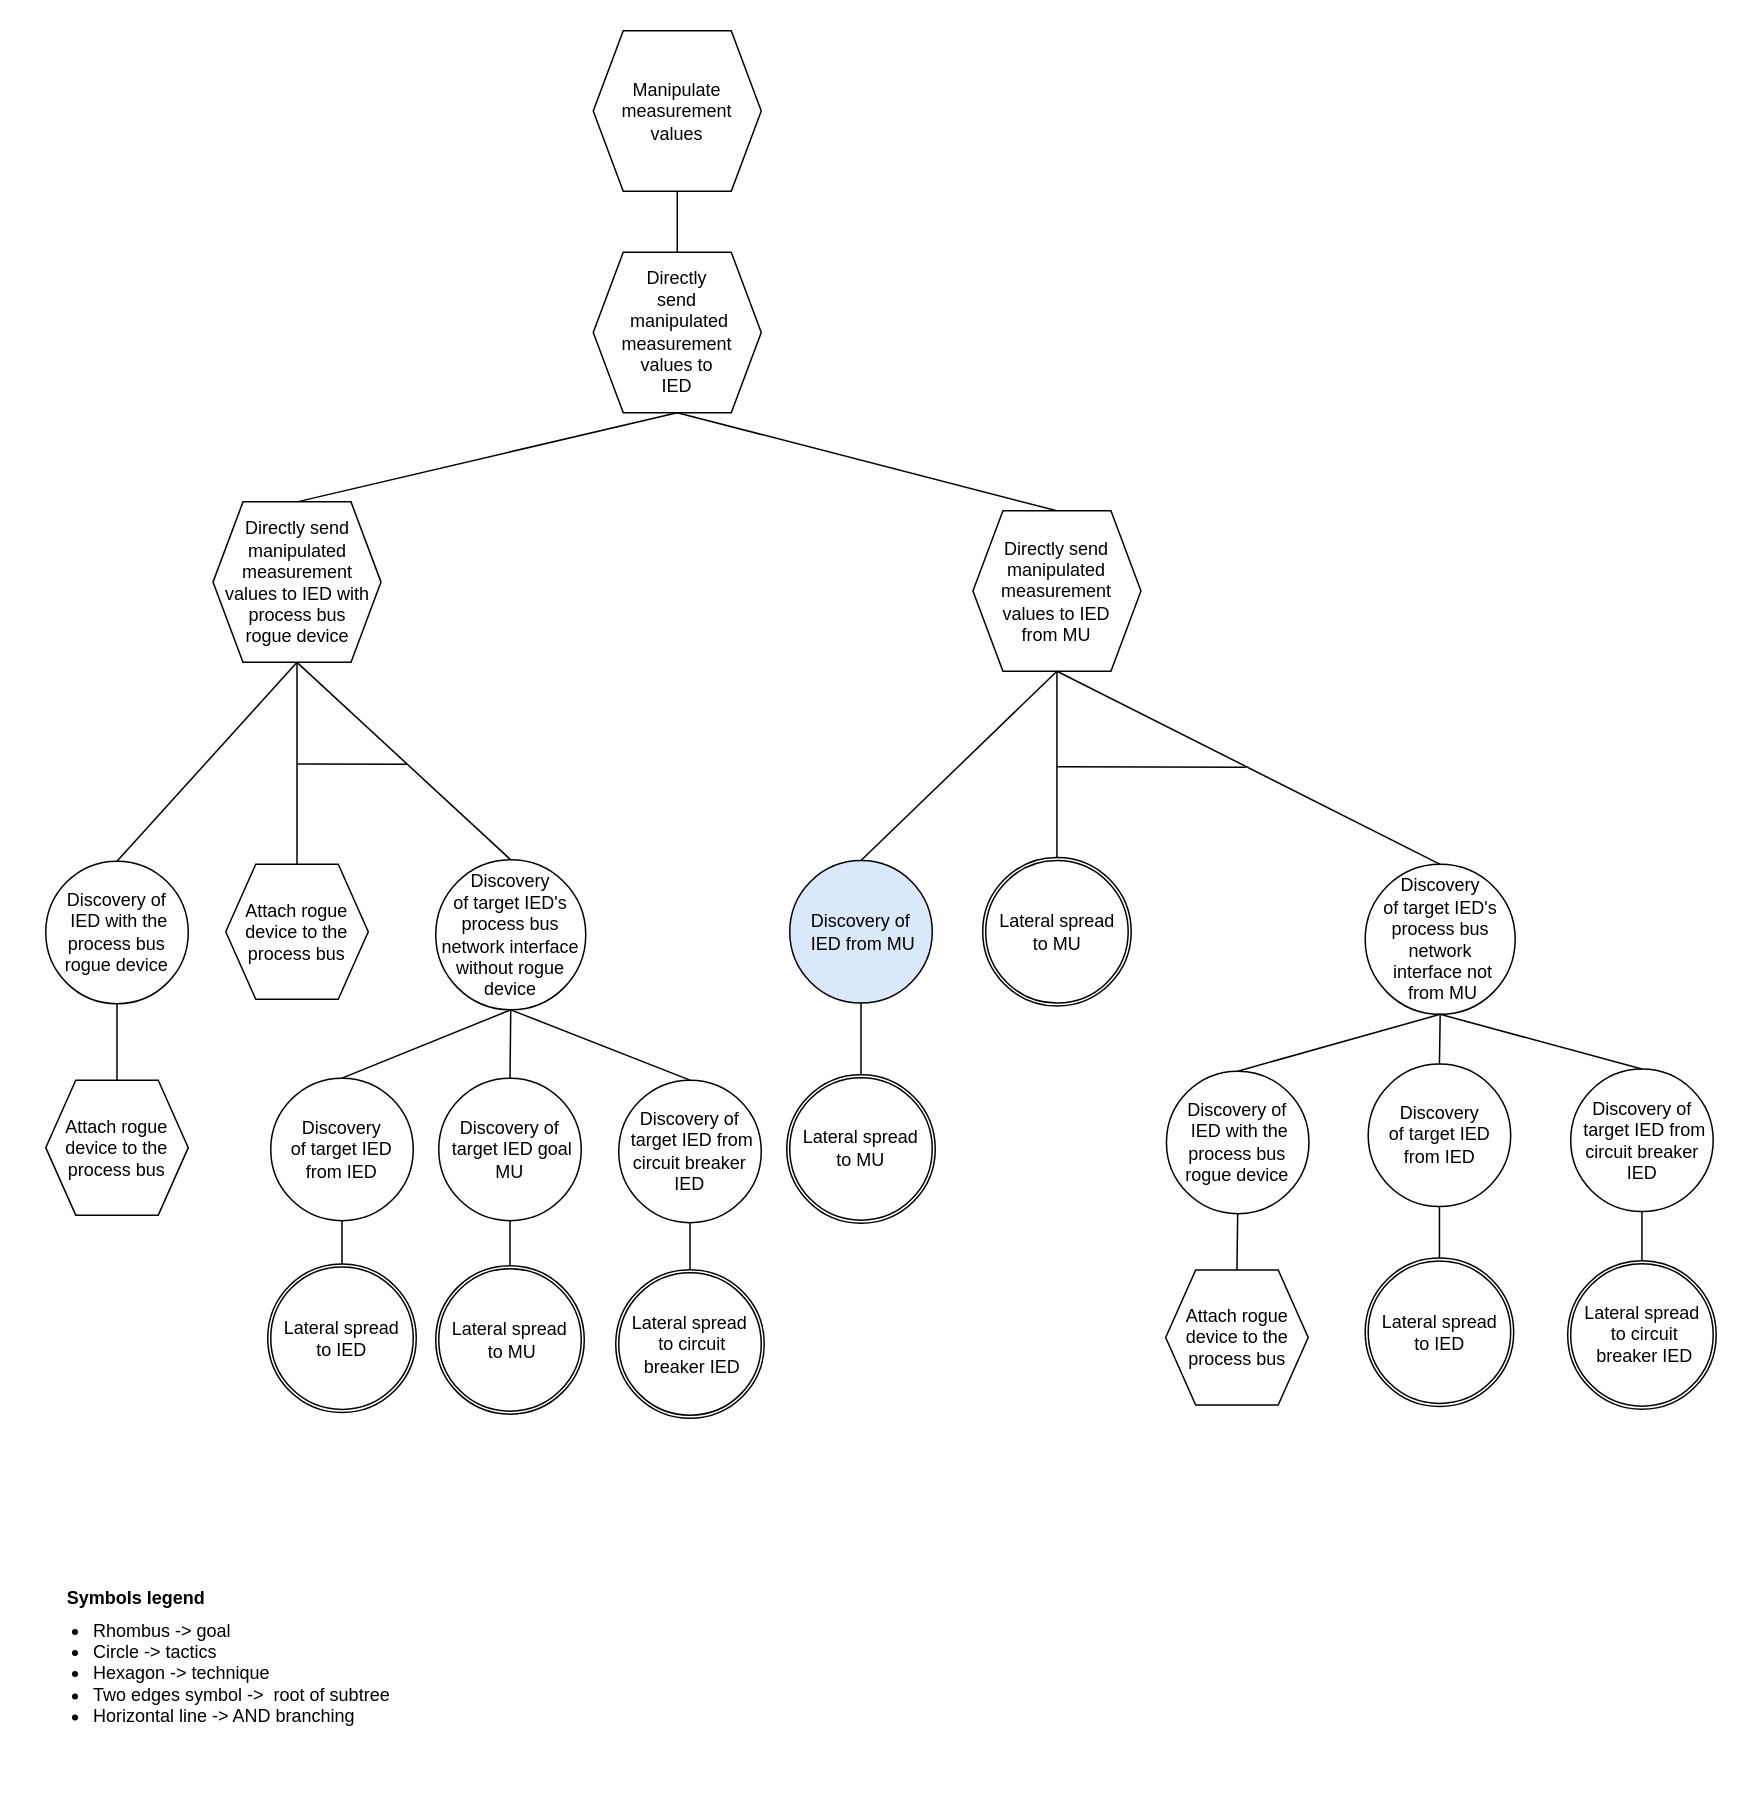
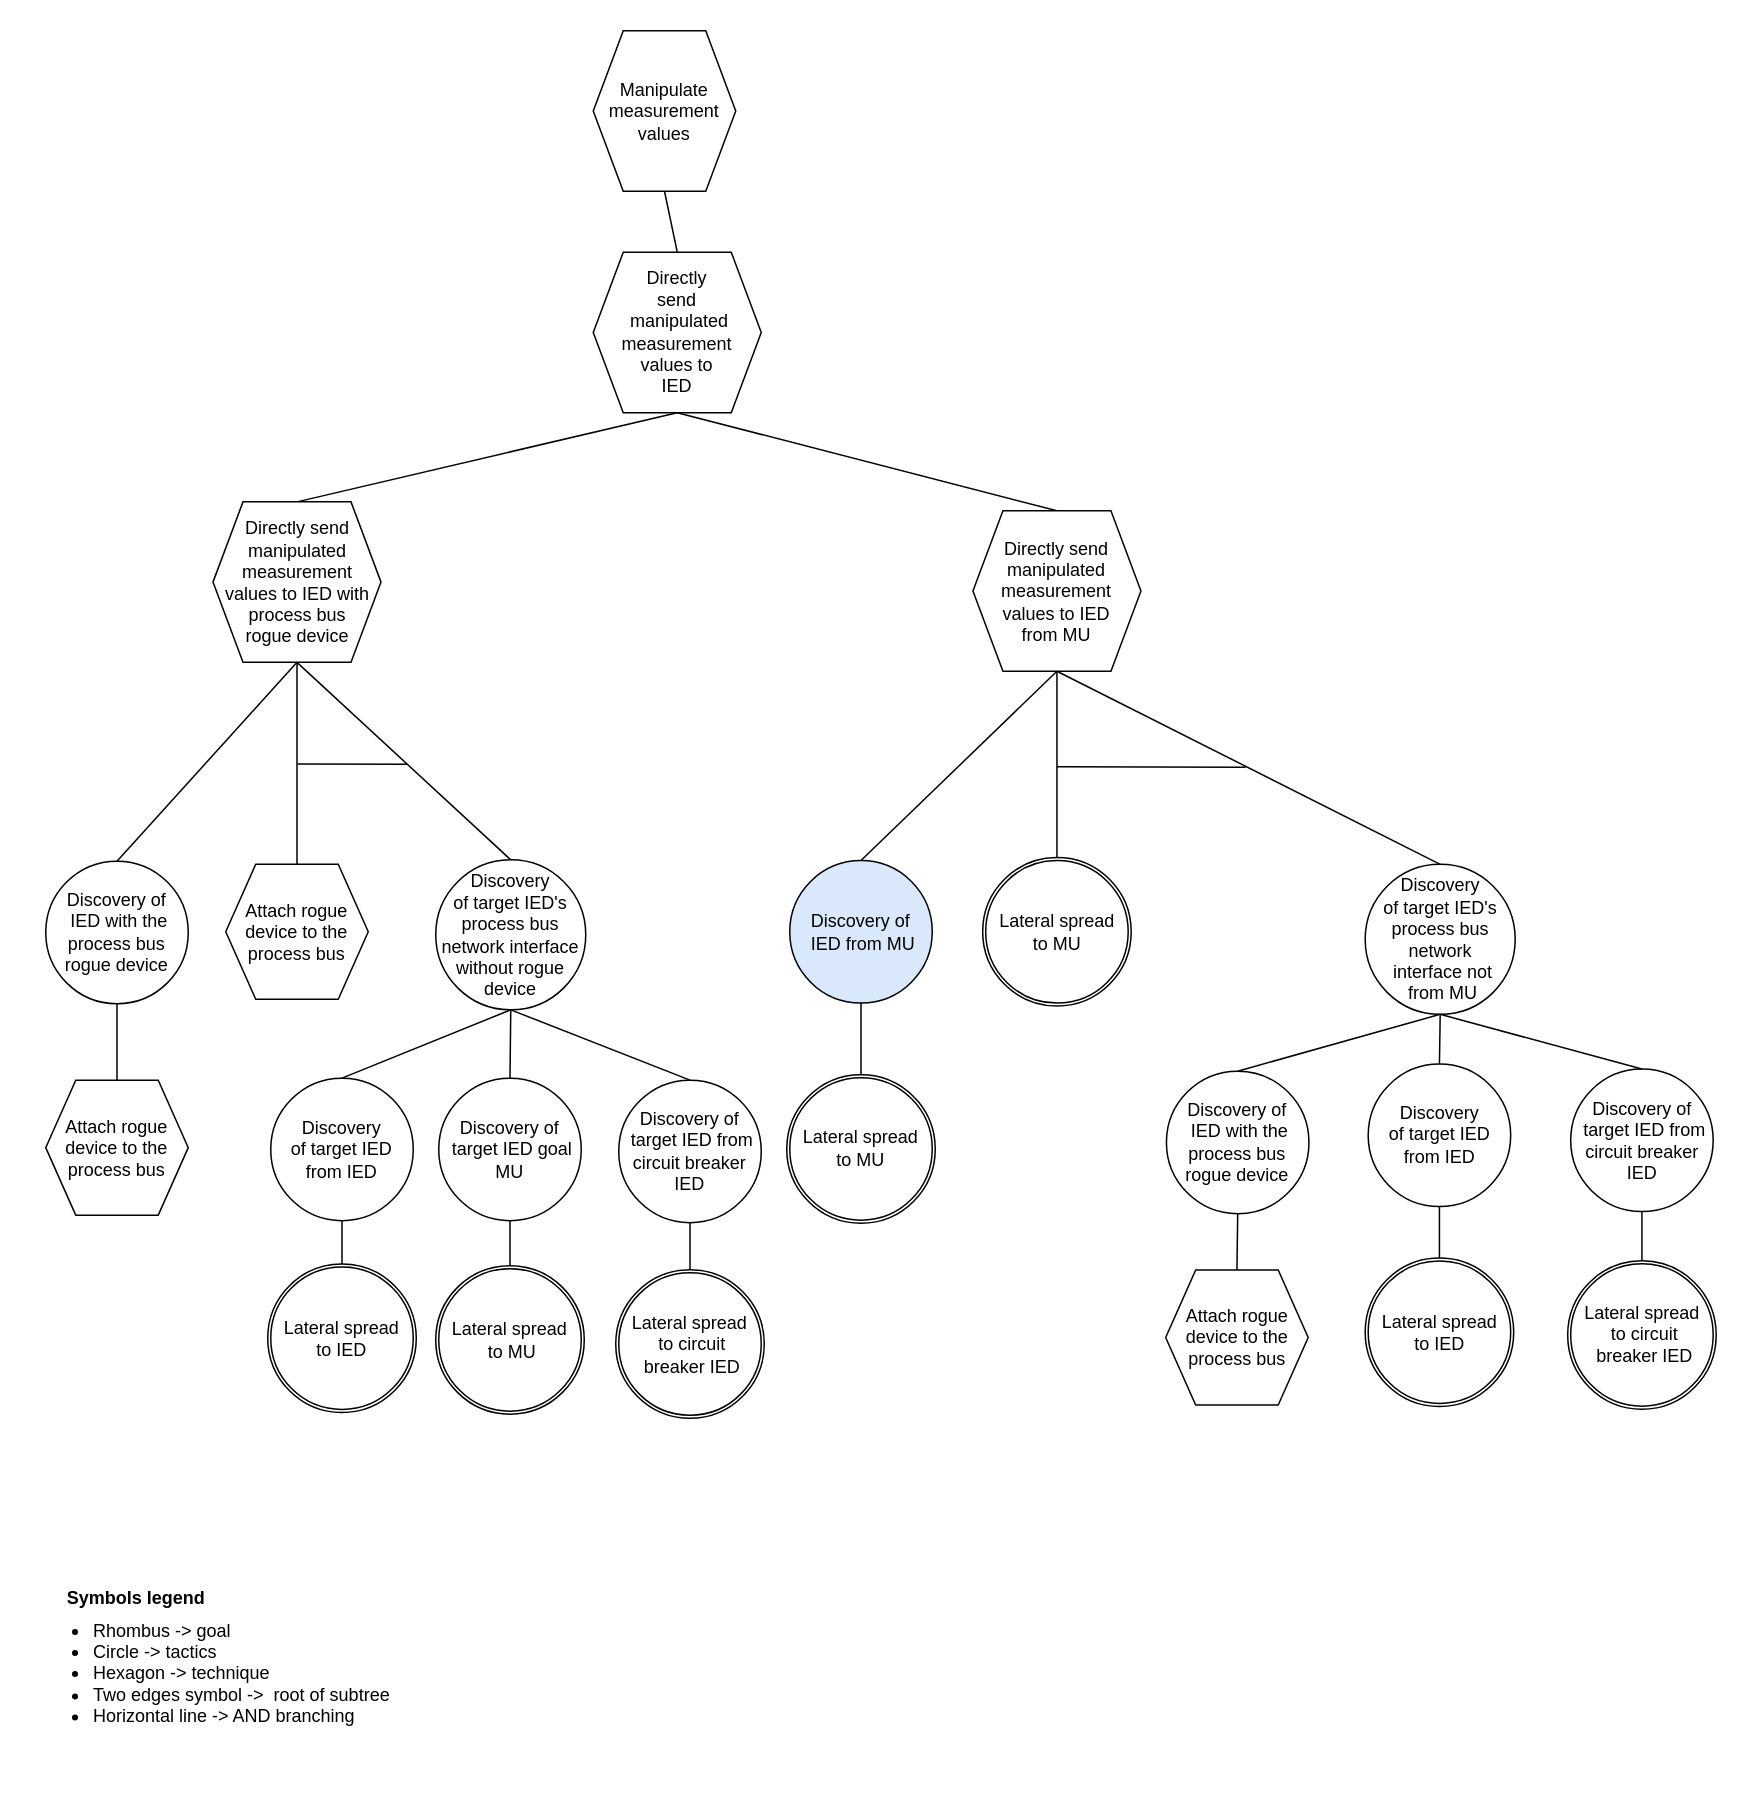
node "Manipulate measurement values": size 168x161 -> 143x161
